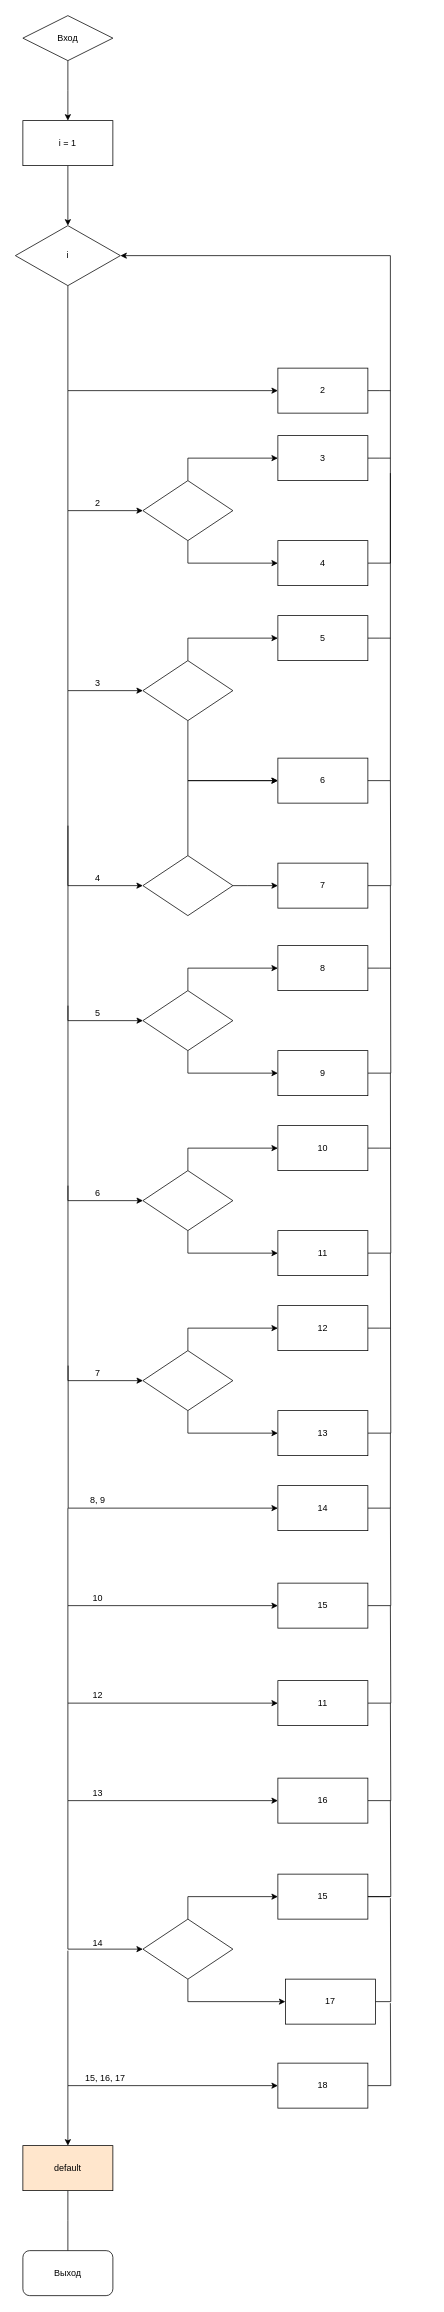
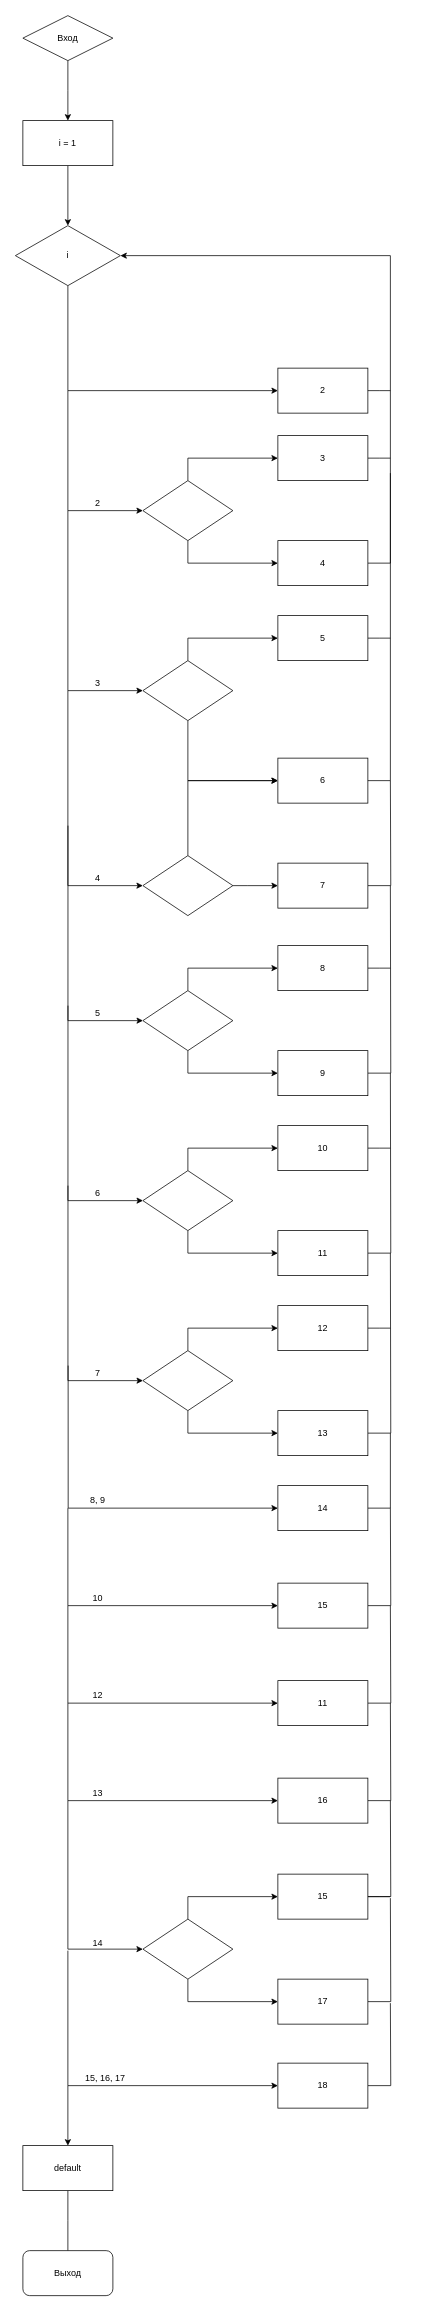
node "17": moved (330, 2001) -> (323, 2001)
node "default": fillcolor #ffe6cc -> #ffffff
